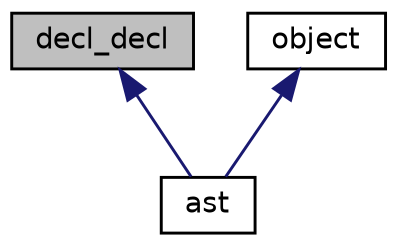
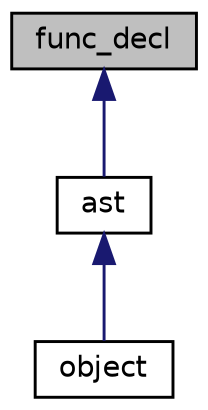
node "decl_decl": label "decl_decl" -> "func_decl"
edge "ast" -> "object": reversed
